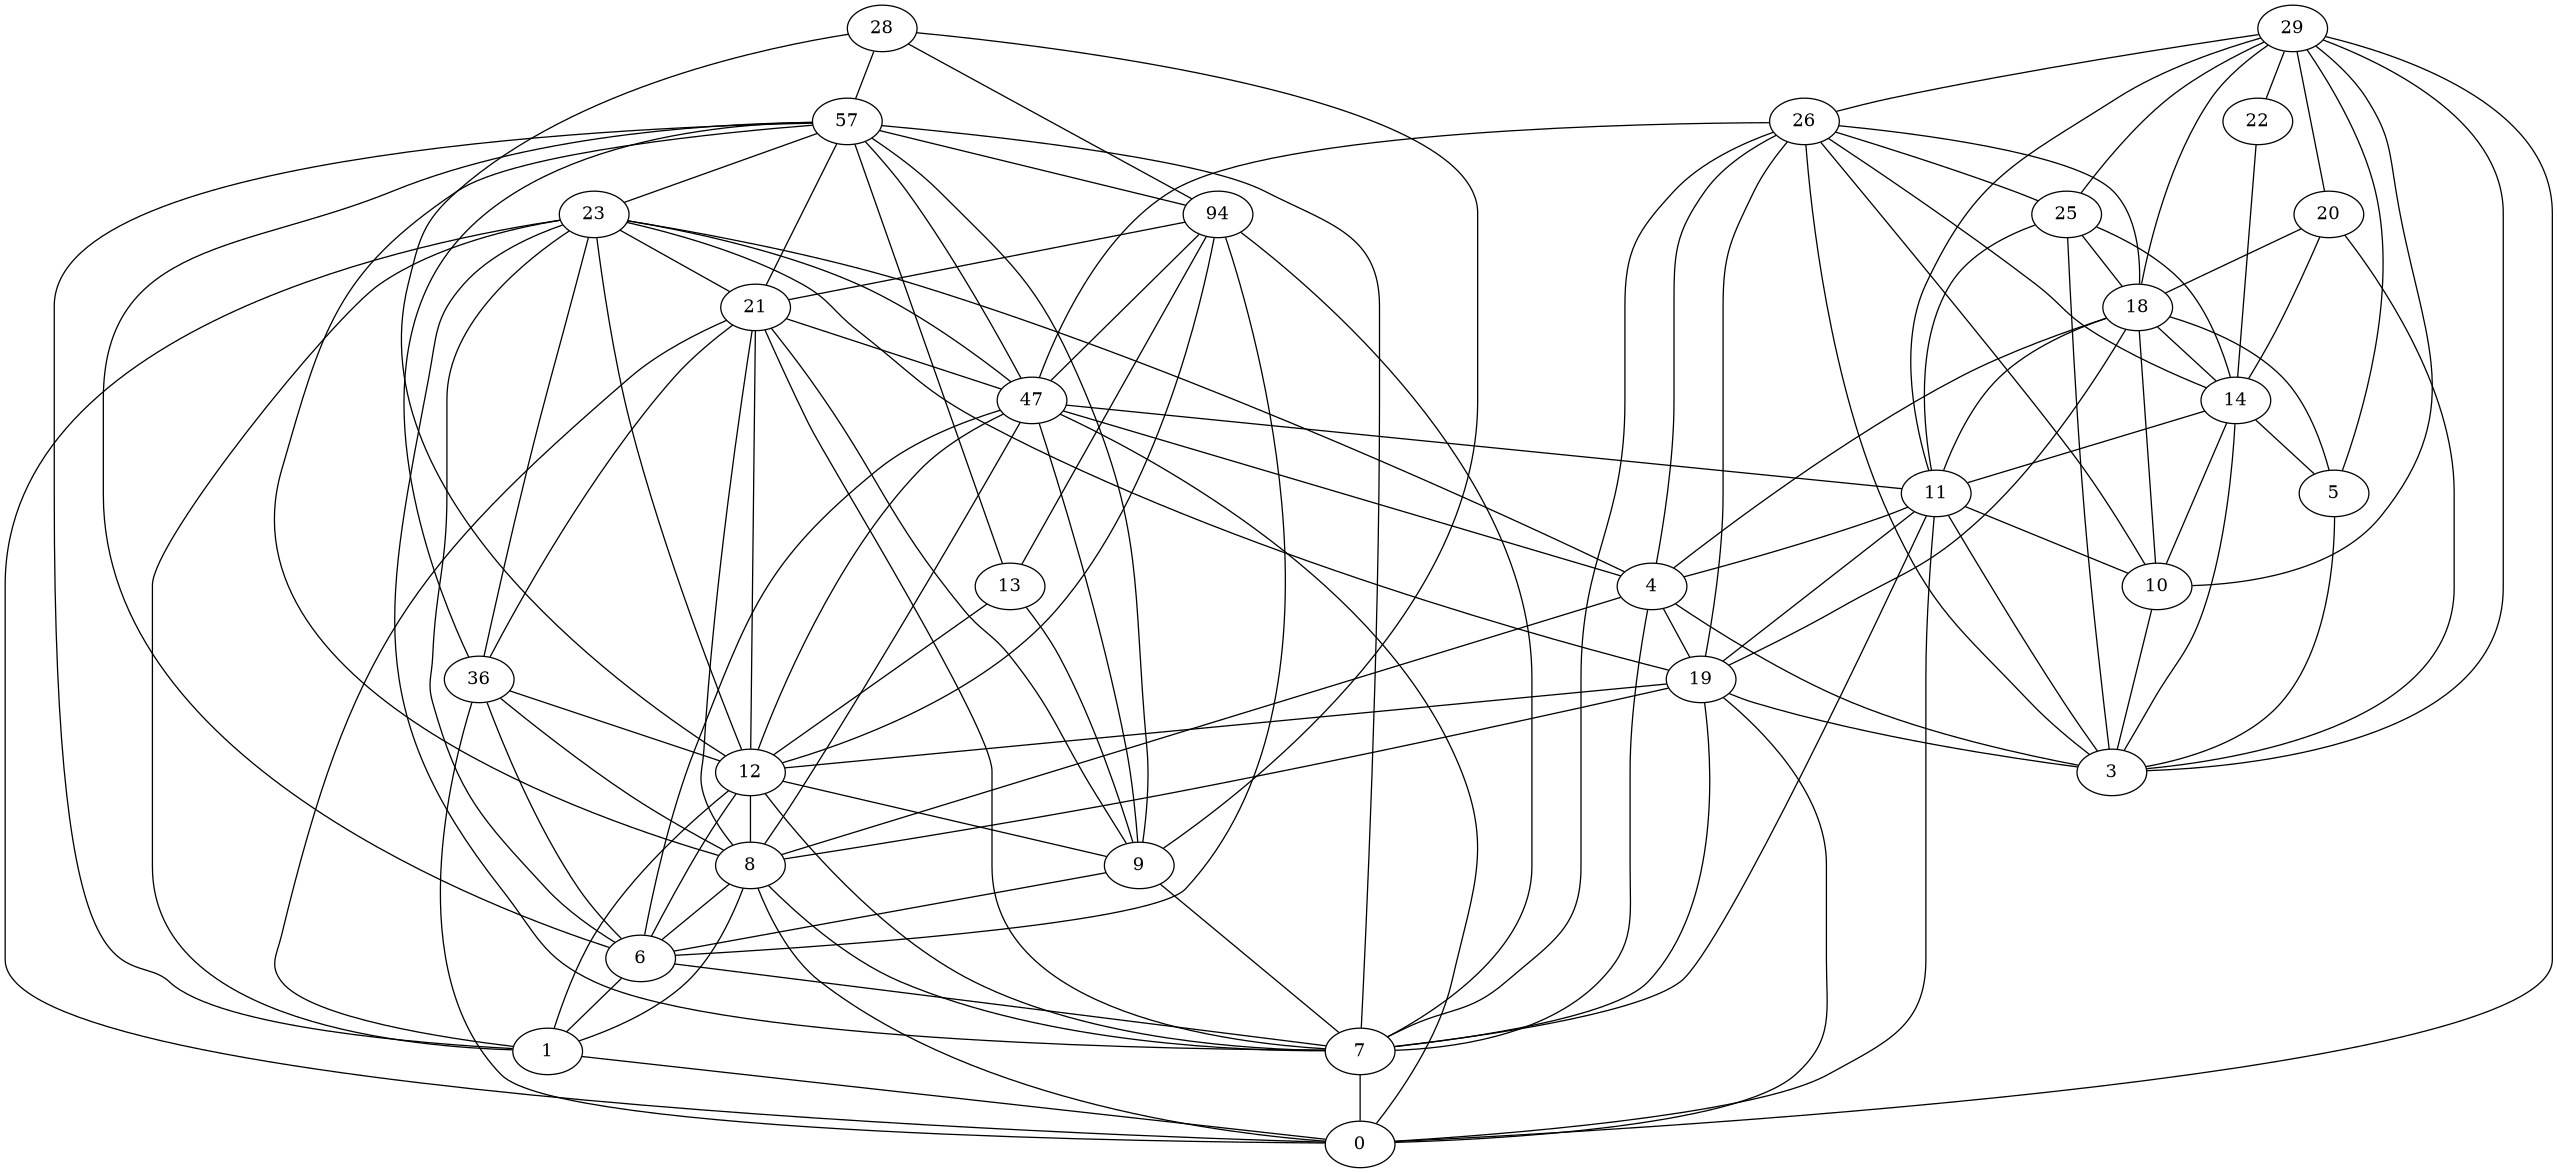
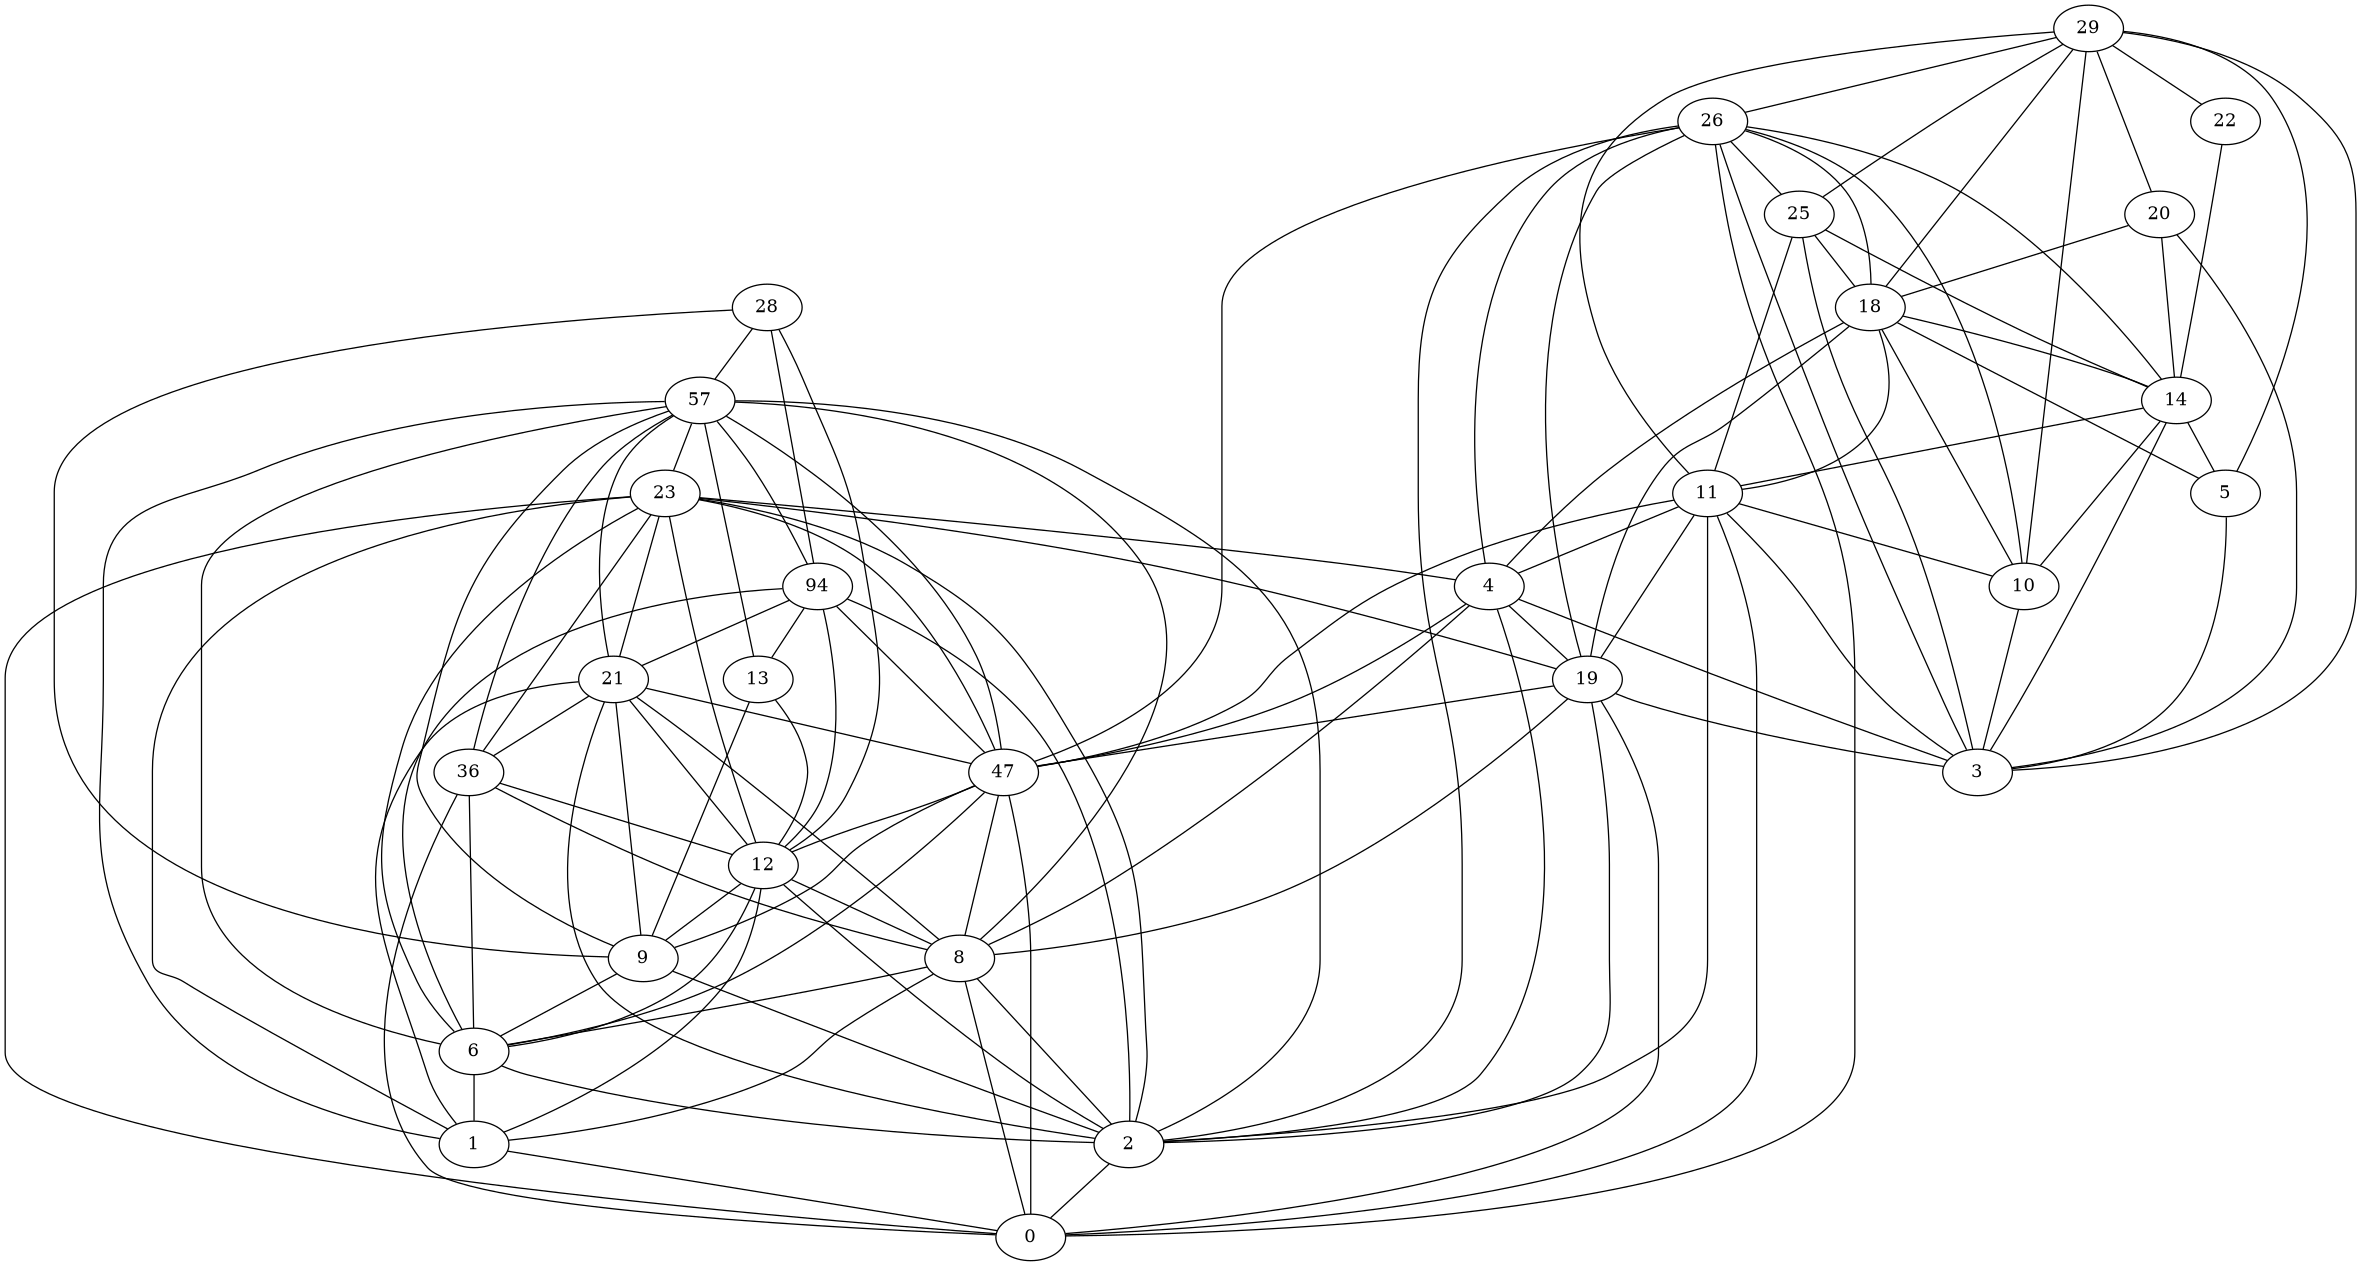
edge "12" -> "19": now "47" -> "19"
edge "0" -> "29": now "0" -> "26"
node "7": label "7" -> "2"
